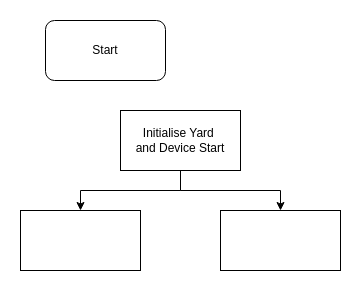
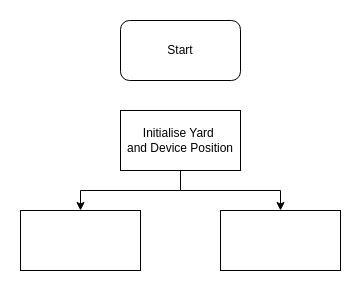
node "Start": moved (106, 51) -> (181, 51)
node "Initialise Yard and Device Start": label "Initialise Yard and Device Start" -> "Initialise Yard and Device Position"
